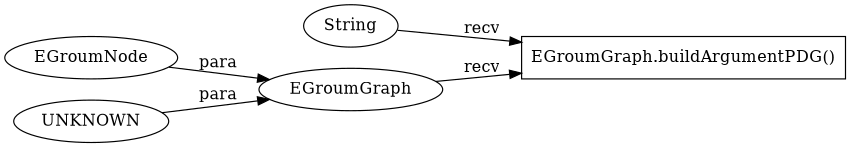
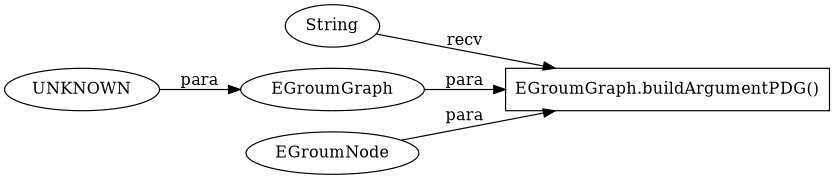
edge "EGroumGraph" -> "EGroumGraph.buildArgumentPDG()": label "recv" -> "para"
edge "EGroumNode" -> "EGroumGraph": now "EGroumNode" -> "EGroumGraph.buildArgumentPDG()"
